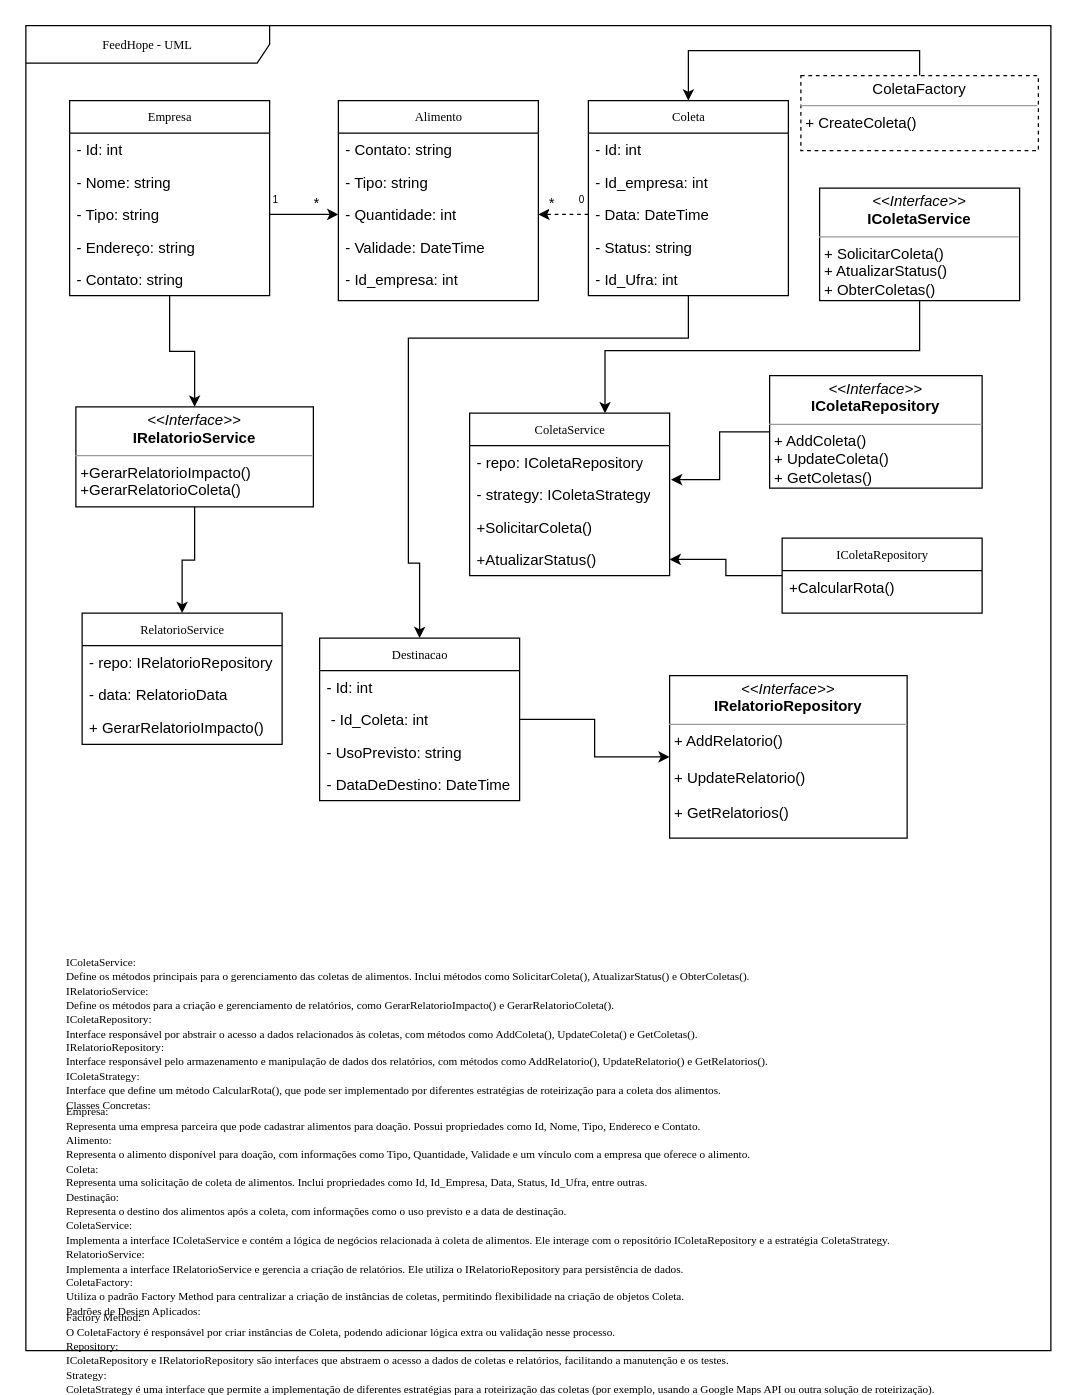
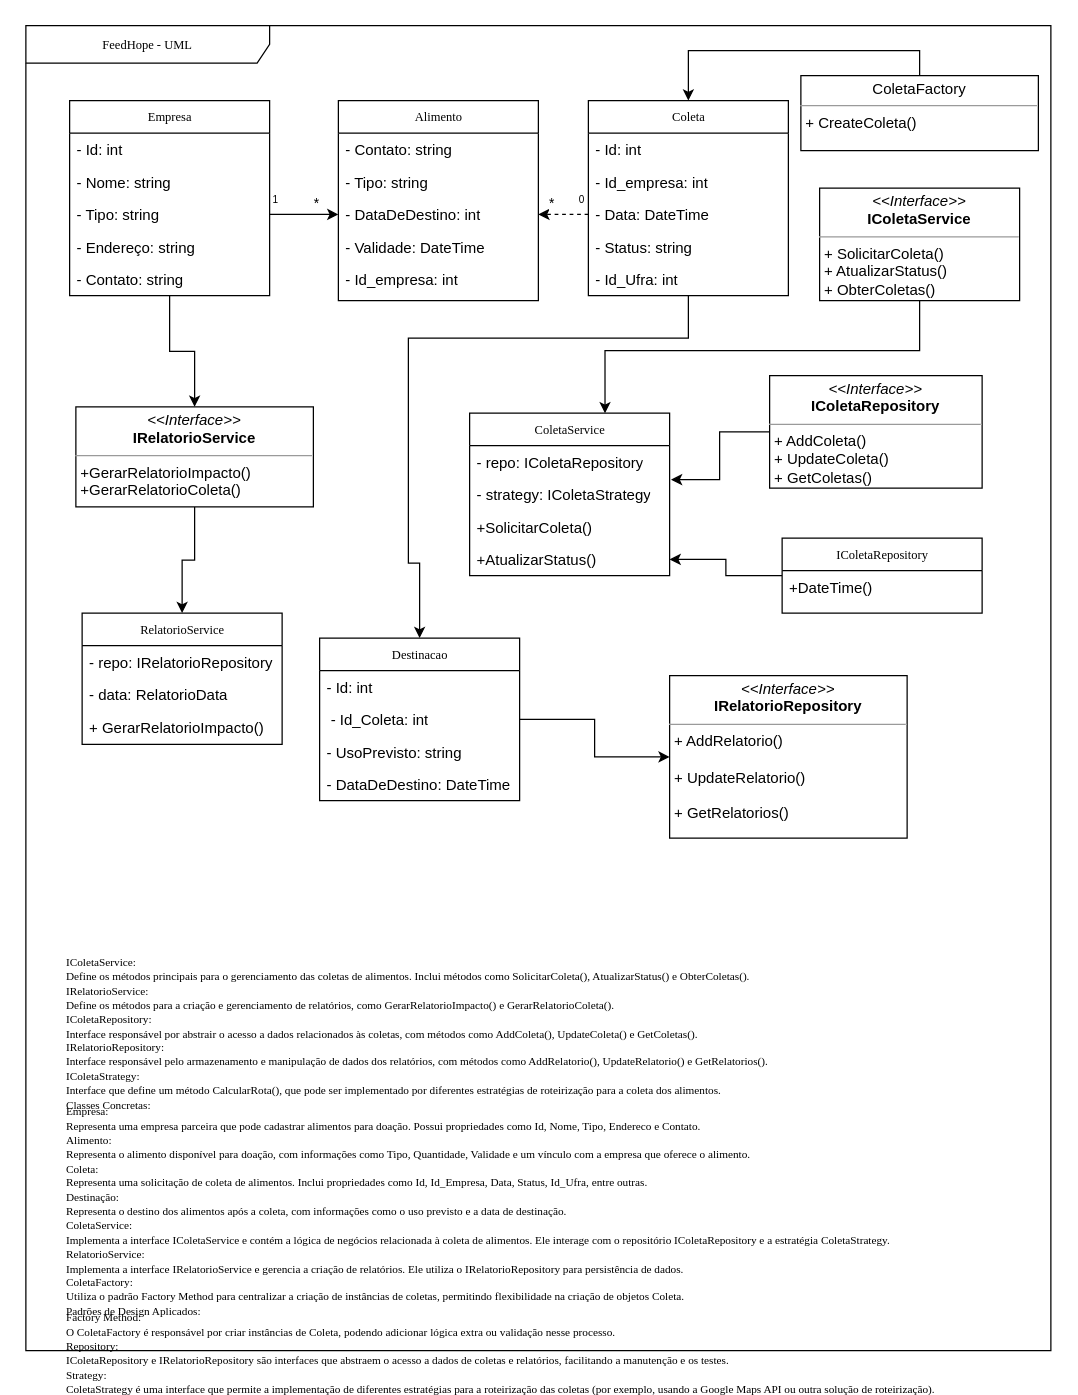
node "ColetaFactory + CreateColeta()": style dashed -> solid
node "- Quantidade: int": label "- Quantidade: int" -> "- DataDeDestino: int"
node "+CalcularRota()": label "+CalcularRota()" -> "+DateTime()"
